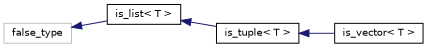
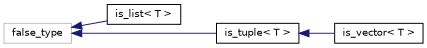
edge "is_tuple< T >" -> "is_list< T >": now "is_tuple< T >" -> "false_type"
